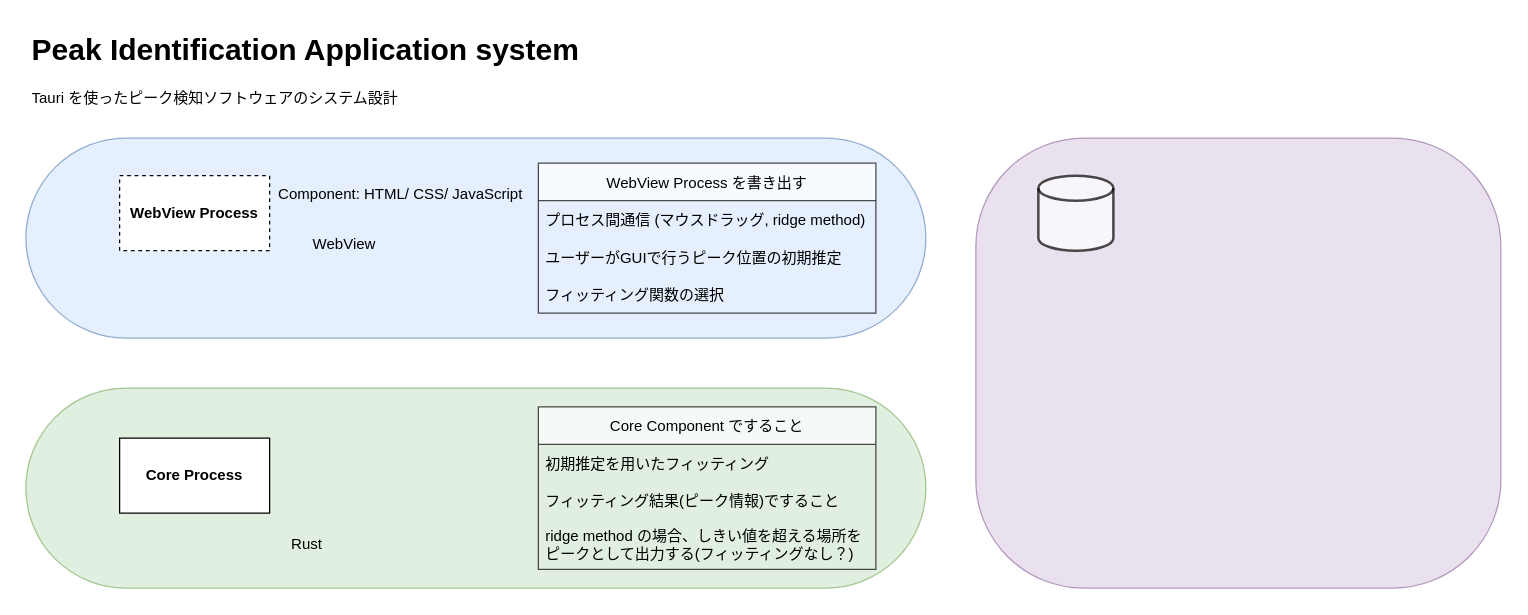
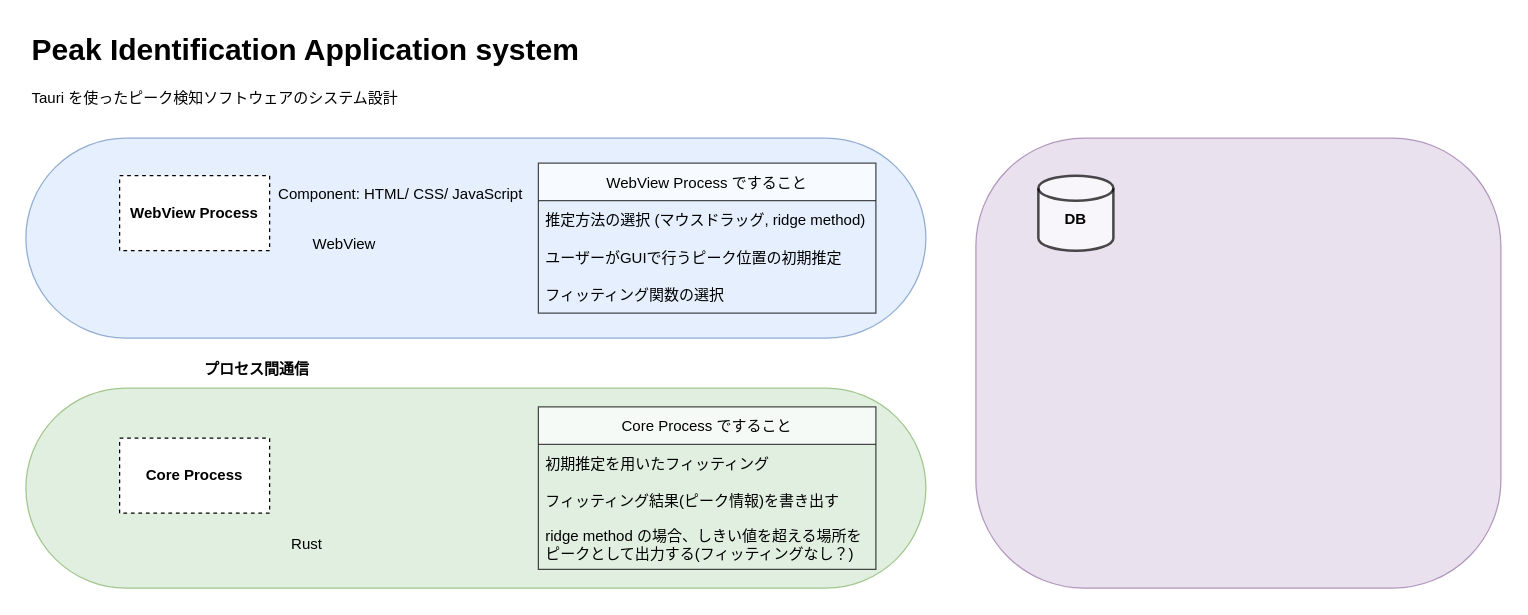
node "WebView Process を書き出す": label "WebView Process を書き出す" -> "WebView Process ですること"
node "DB": added
node "プロセス間通信 (マウスドラッグ, ridge method)": label "プロセス間通信 (マウスドラッグ, ridge method)" -> "推定方法の選択 (マウスドラッグ, ridge method)"
node "プロセス間通信": added
node "Core Component ですること": label "Core Component ですること" -> "Core Process ですること"
node "Core Process": style solid -> dashed
node "フィッティング結果(ピーク情報)ですること": label "フィッティング結果(ピーク情報)ですること" -> "フィッティング結果(ピーク情報)を書き出す"
